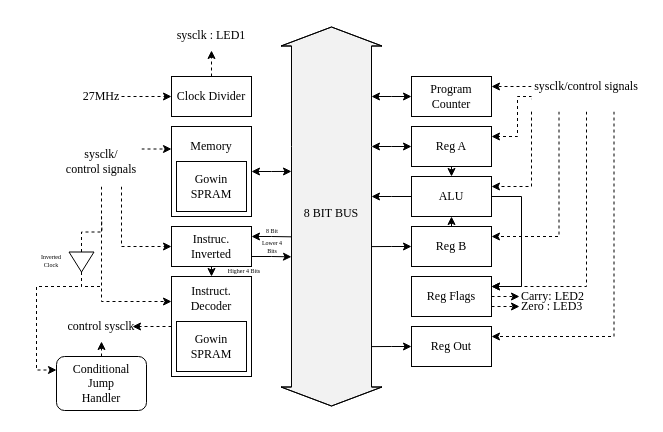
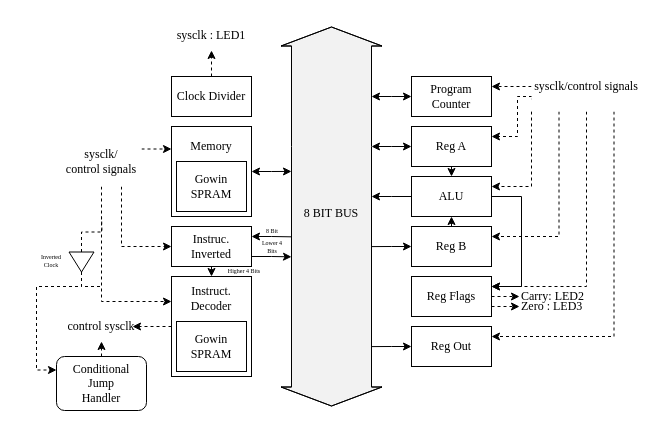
node "27MHz": removed
edge "27MHz" -> "Clock Divider": removed
